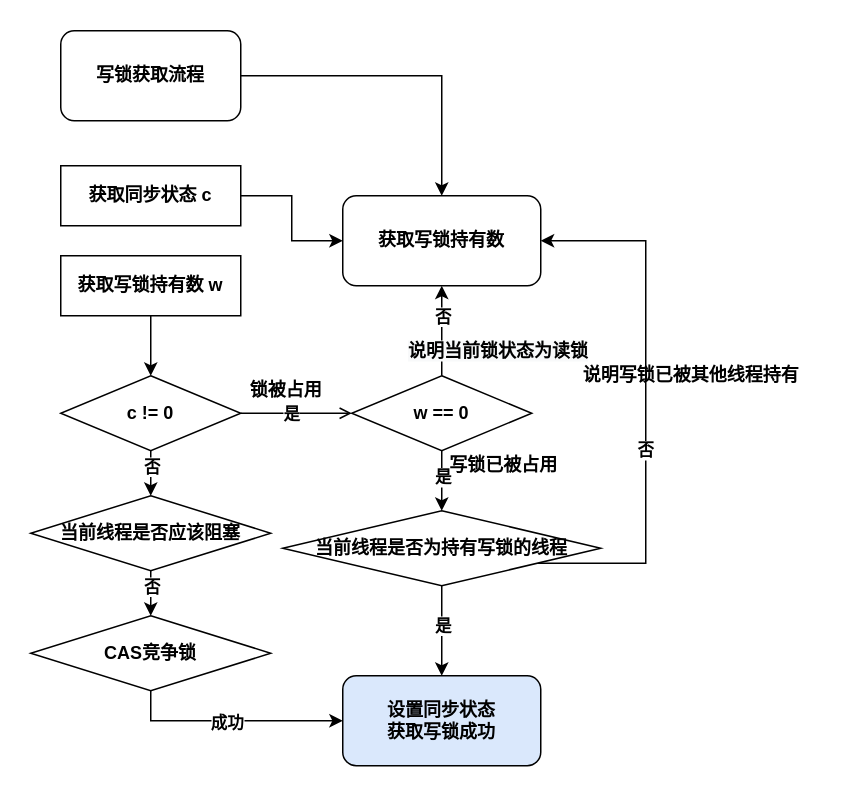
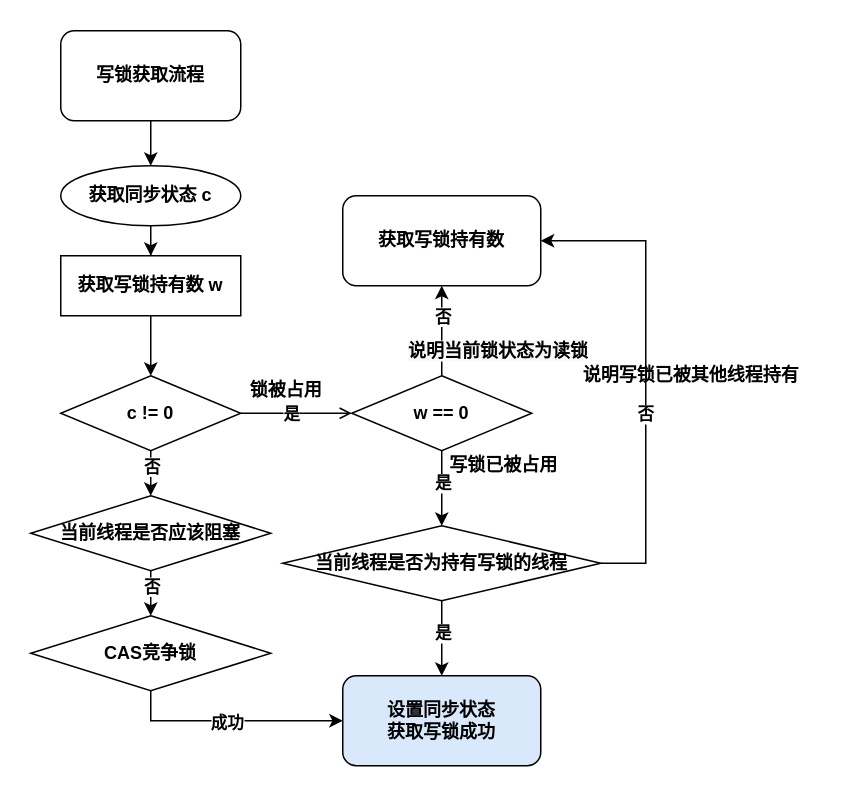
edge "写锁获取流程" -> "获取写锁持有数": now "写锁获取流程" -> "获取同步状态 c"
node "获取同步状态 c": shape rectangle -> ellipse
edge "获取同步状态 c" -> "获取写锁持有数": now "获取同步状态 c" -> "获取写锁持有数 w"
node "当前线程是否为持有写锁的线程": moved (442, 548) -> (442, 563)
